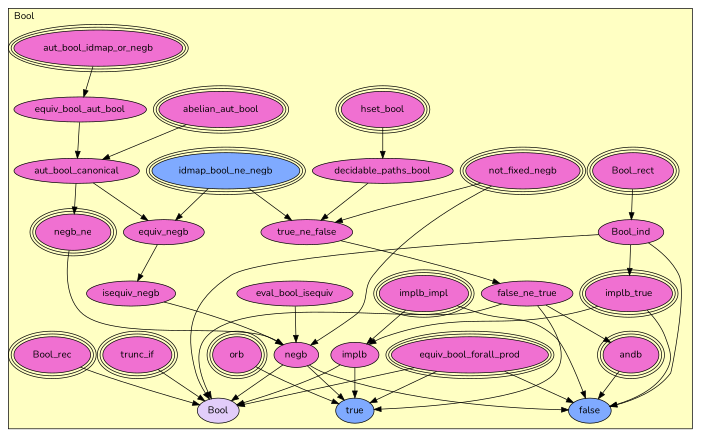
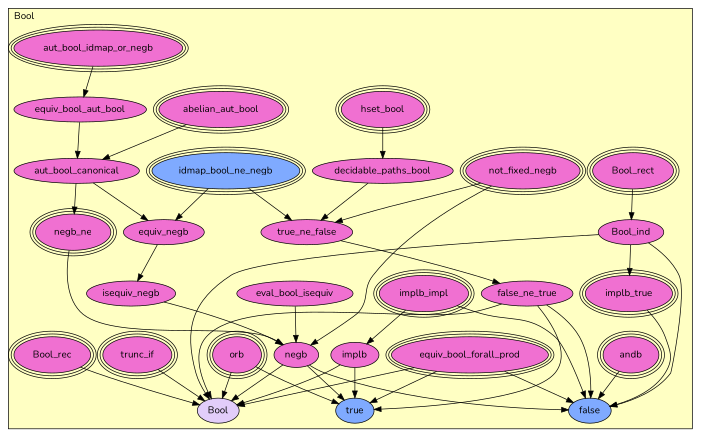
edge "implb_true" -> "implb": removed
edge "false_ne_true" -> "andb": now "false_ne_true" -> "false"
edge "orb" -> "Bool": added
